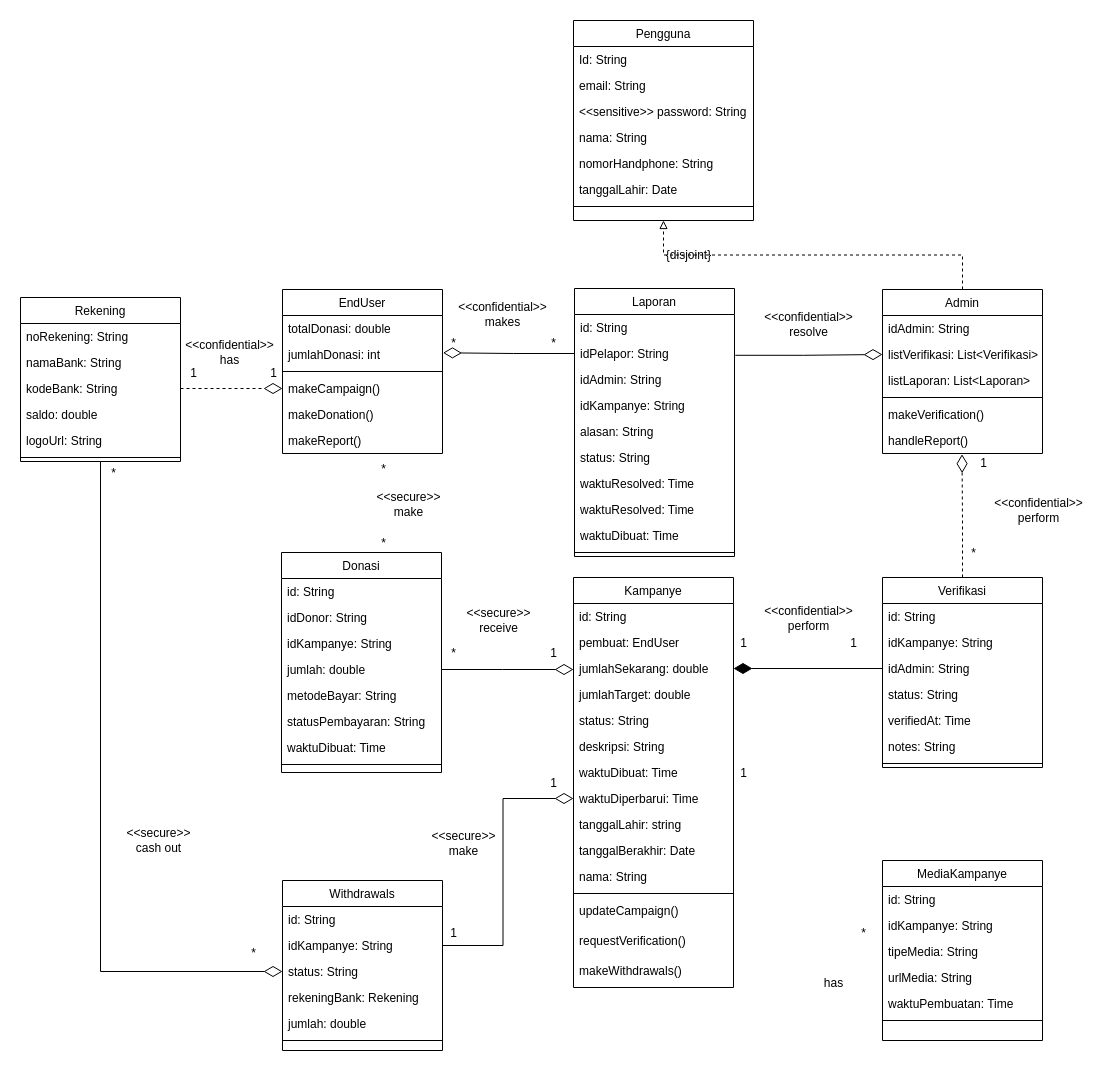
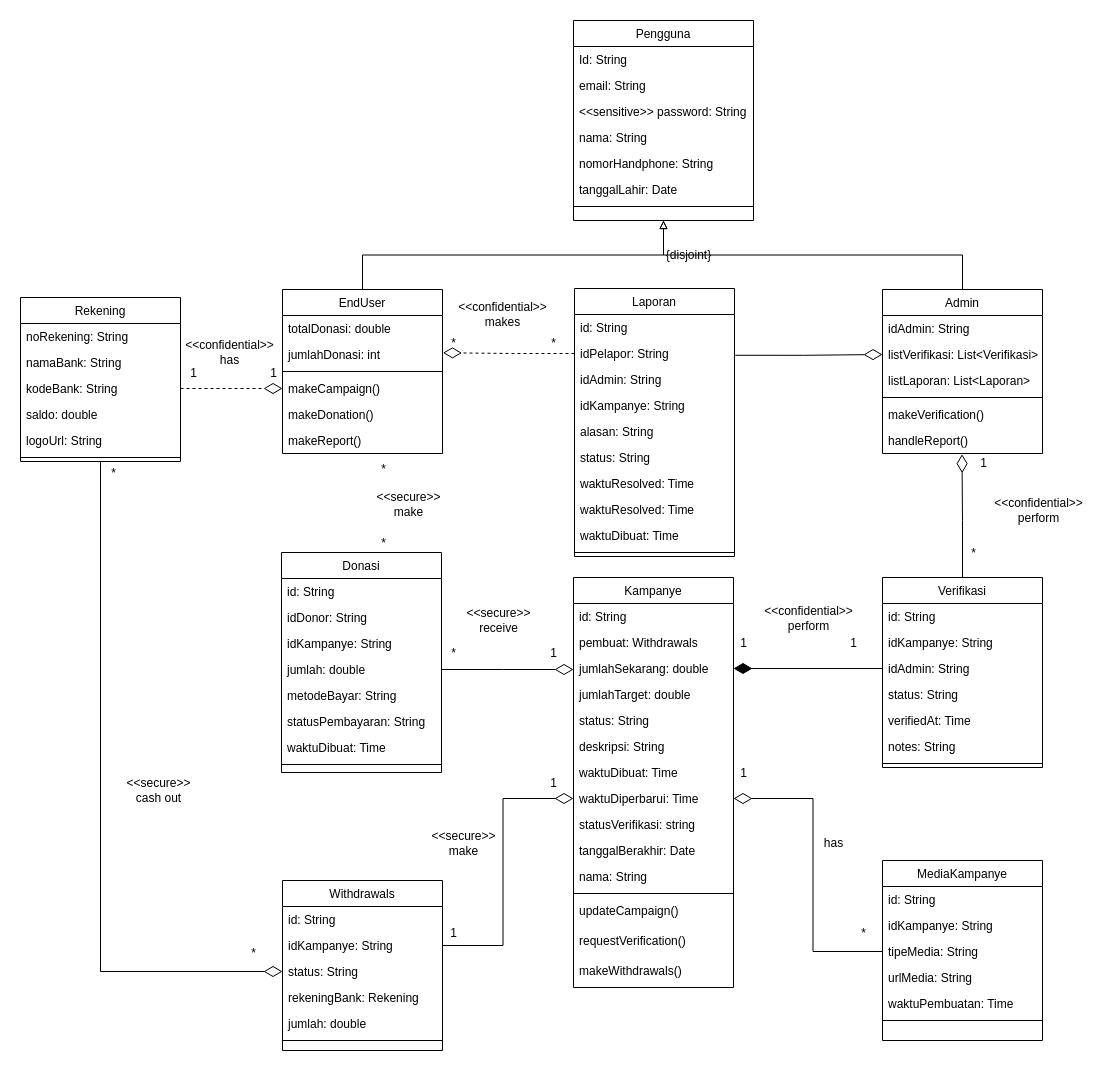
edge "EndUser" -> "Pengguna": added
edge "Admin" -> "Pengguna": style dashed -> solid
node "<<confidential>> resolve": removed
edge "idPelapor: String" -> "jumlahDonasi: int": style solid -> dashed
edge "Verifikasi" -> "handleReport()": style dashed -> solid
node "pembuat: EndUser": label "pembuat: EndUser" -> "pembuat: Withdrawals"
node "tanggalLahir: string": label "tanggalLahir: string" -> "statusVerifikasi: string"
node "<<secure>> cash out": moved (159, 841) -> (159, 791)
edge "tipeMedia: String" -> "waktuDiperbarui: Time": added
node "has": moved (834, 984) -> (834, 844)
